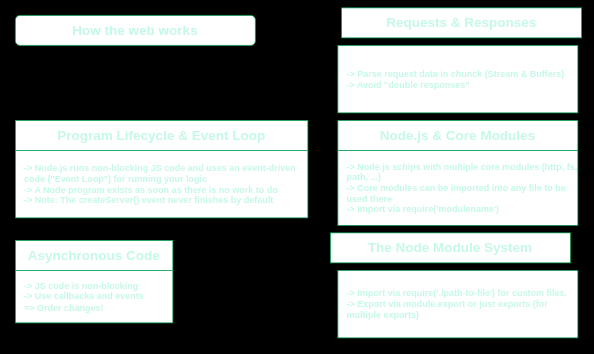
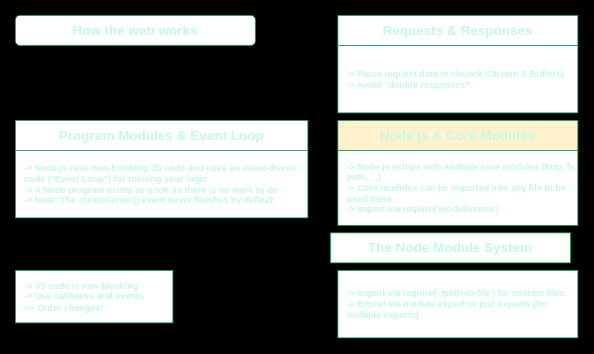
node "Requests & Responses": moved (462, 23) -> (458, 30)
node "Program Lifecycle & Event Loop": label "Program Lifecycle & Event Loop" -> "Program Modules & Event Loop"
node "Node.js & Core Modules": fillcolor #ffffff -> #fff2cc
node "Asynchronous Code": removed
